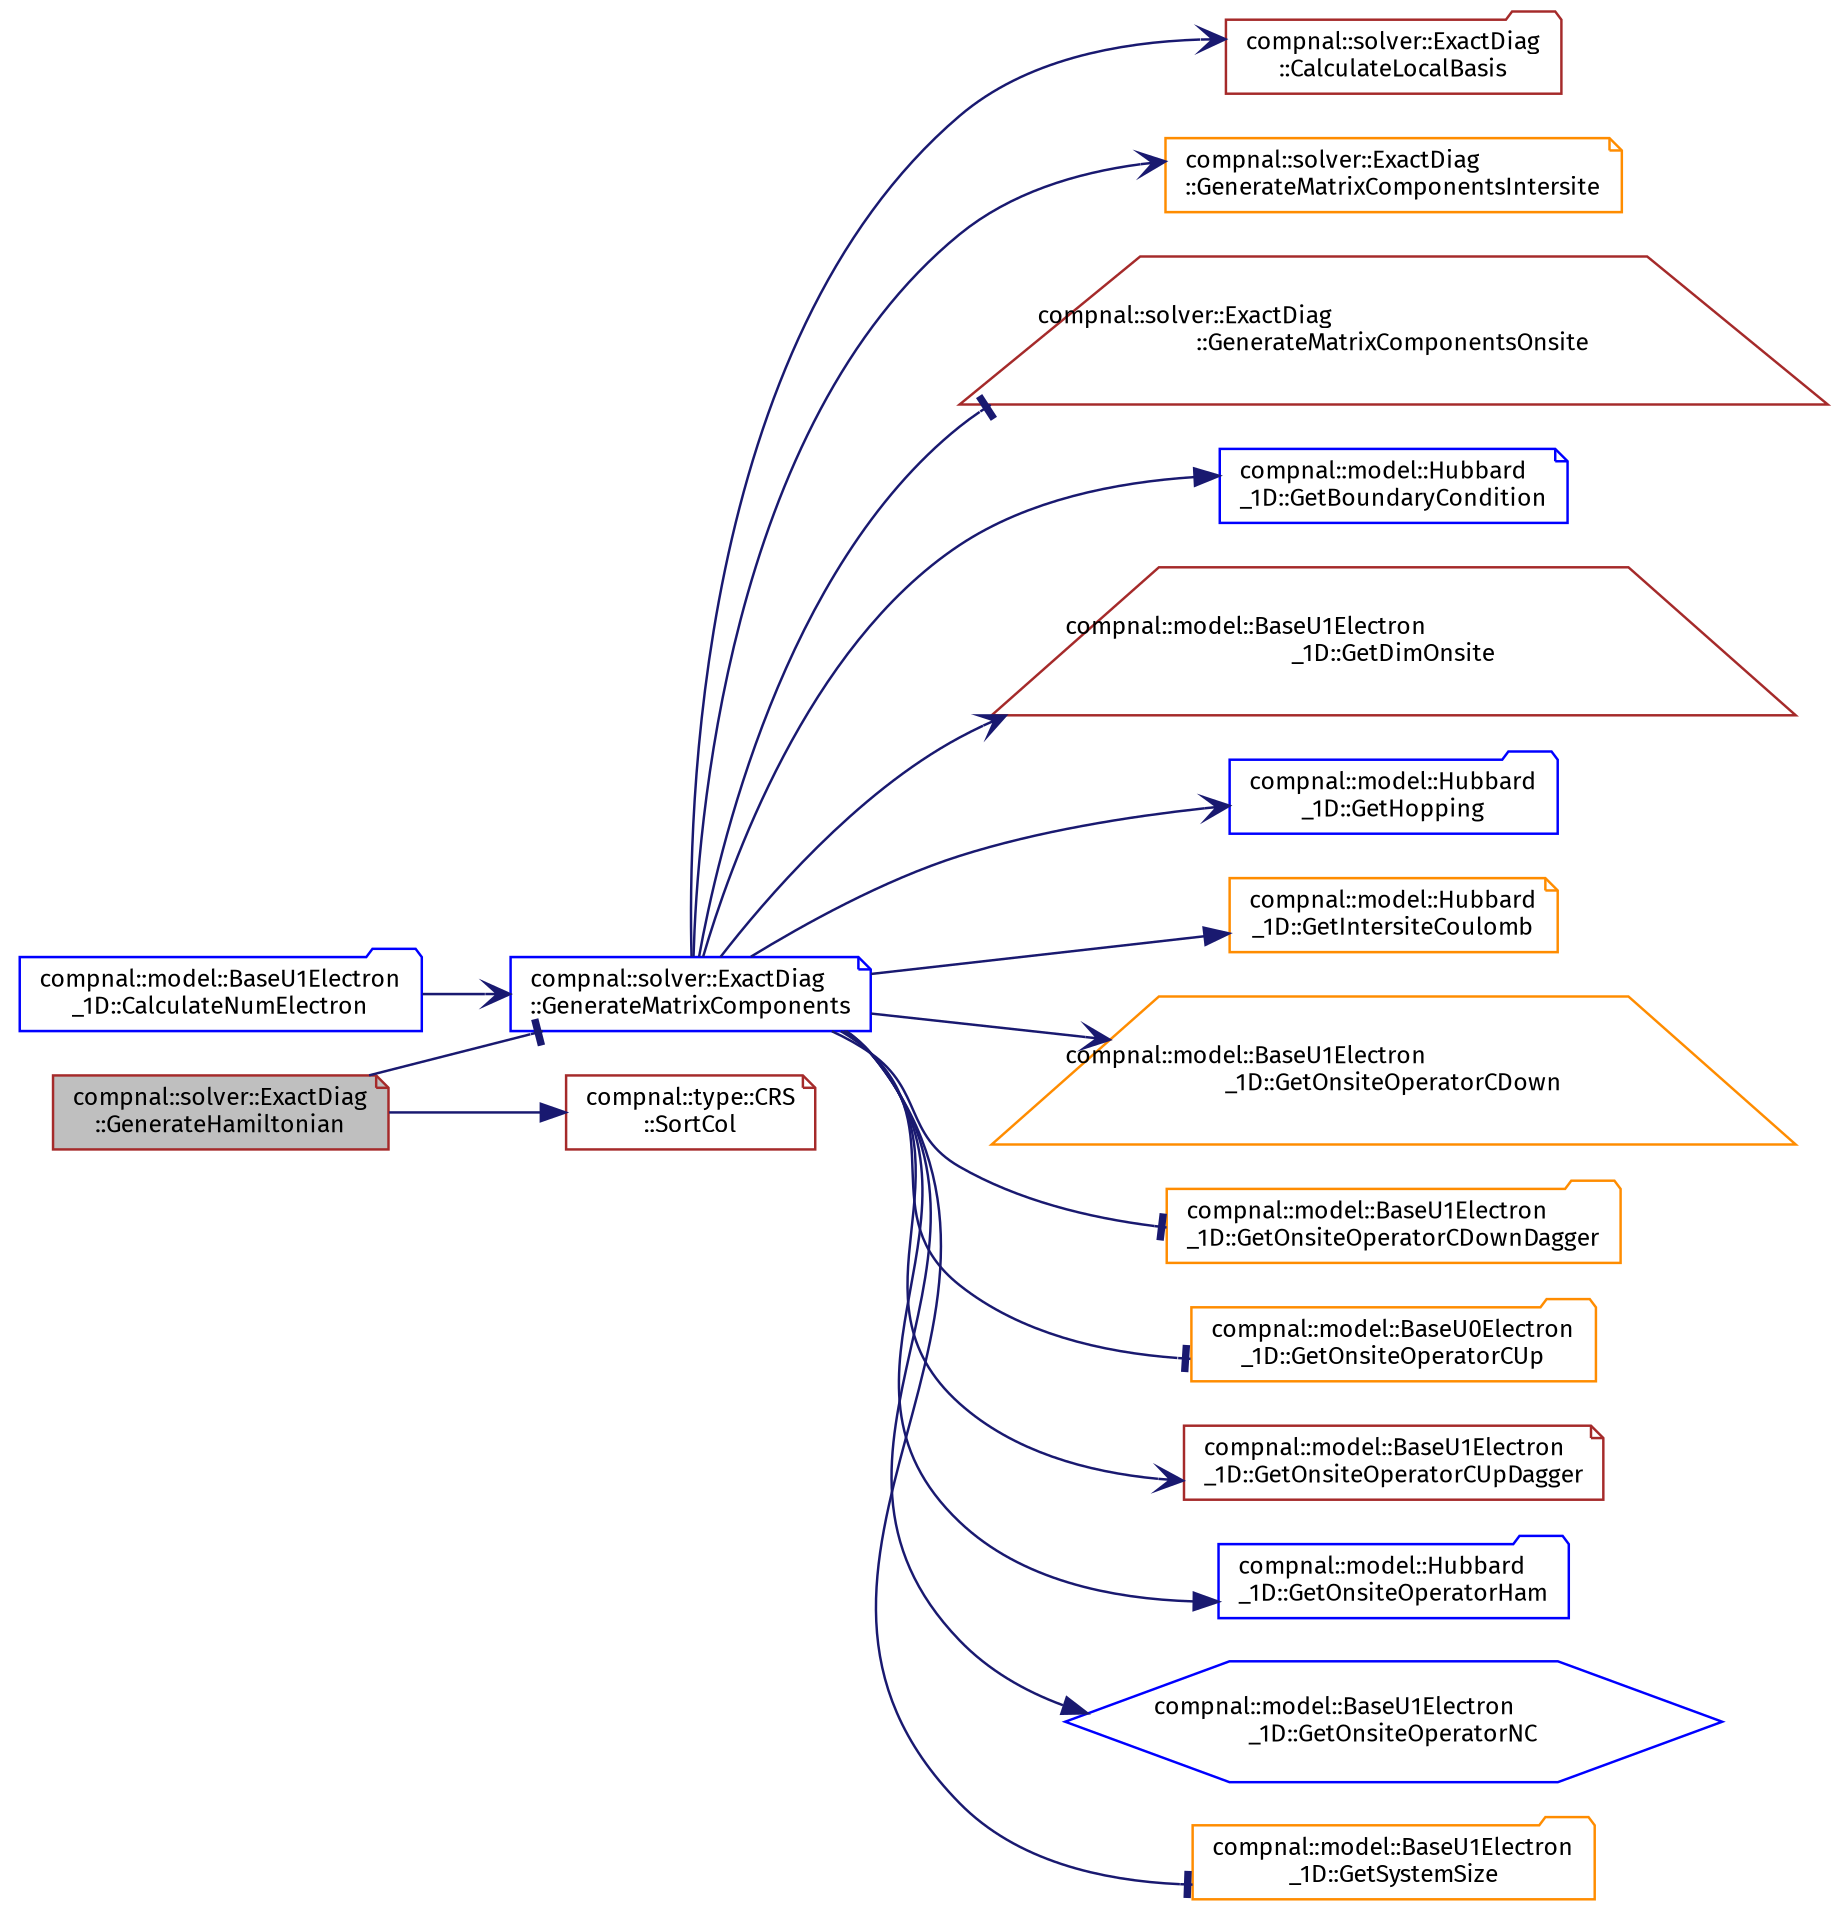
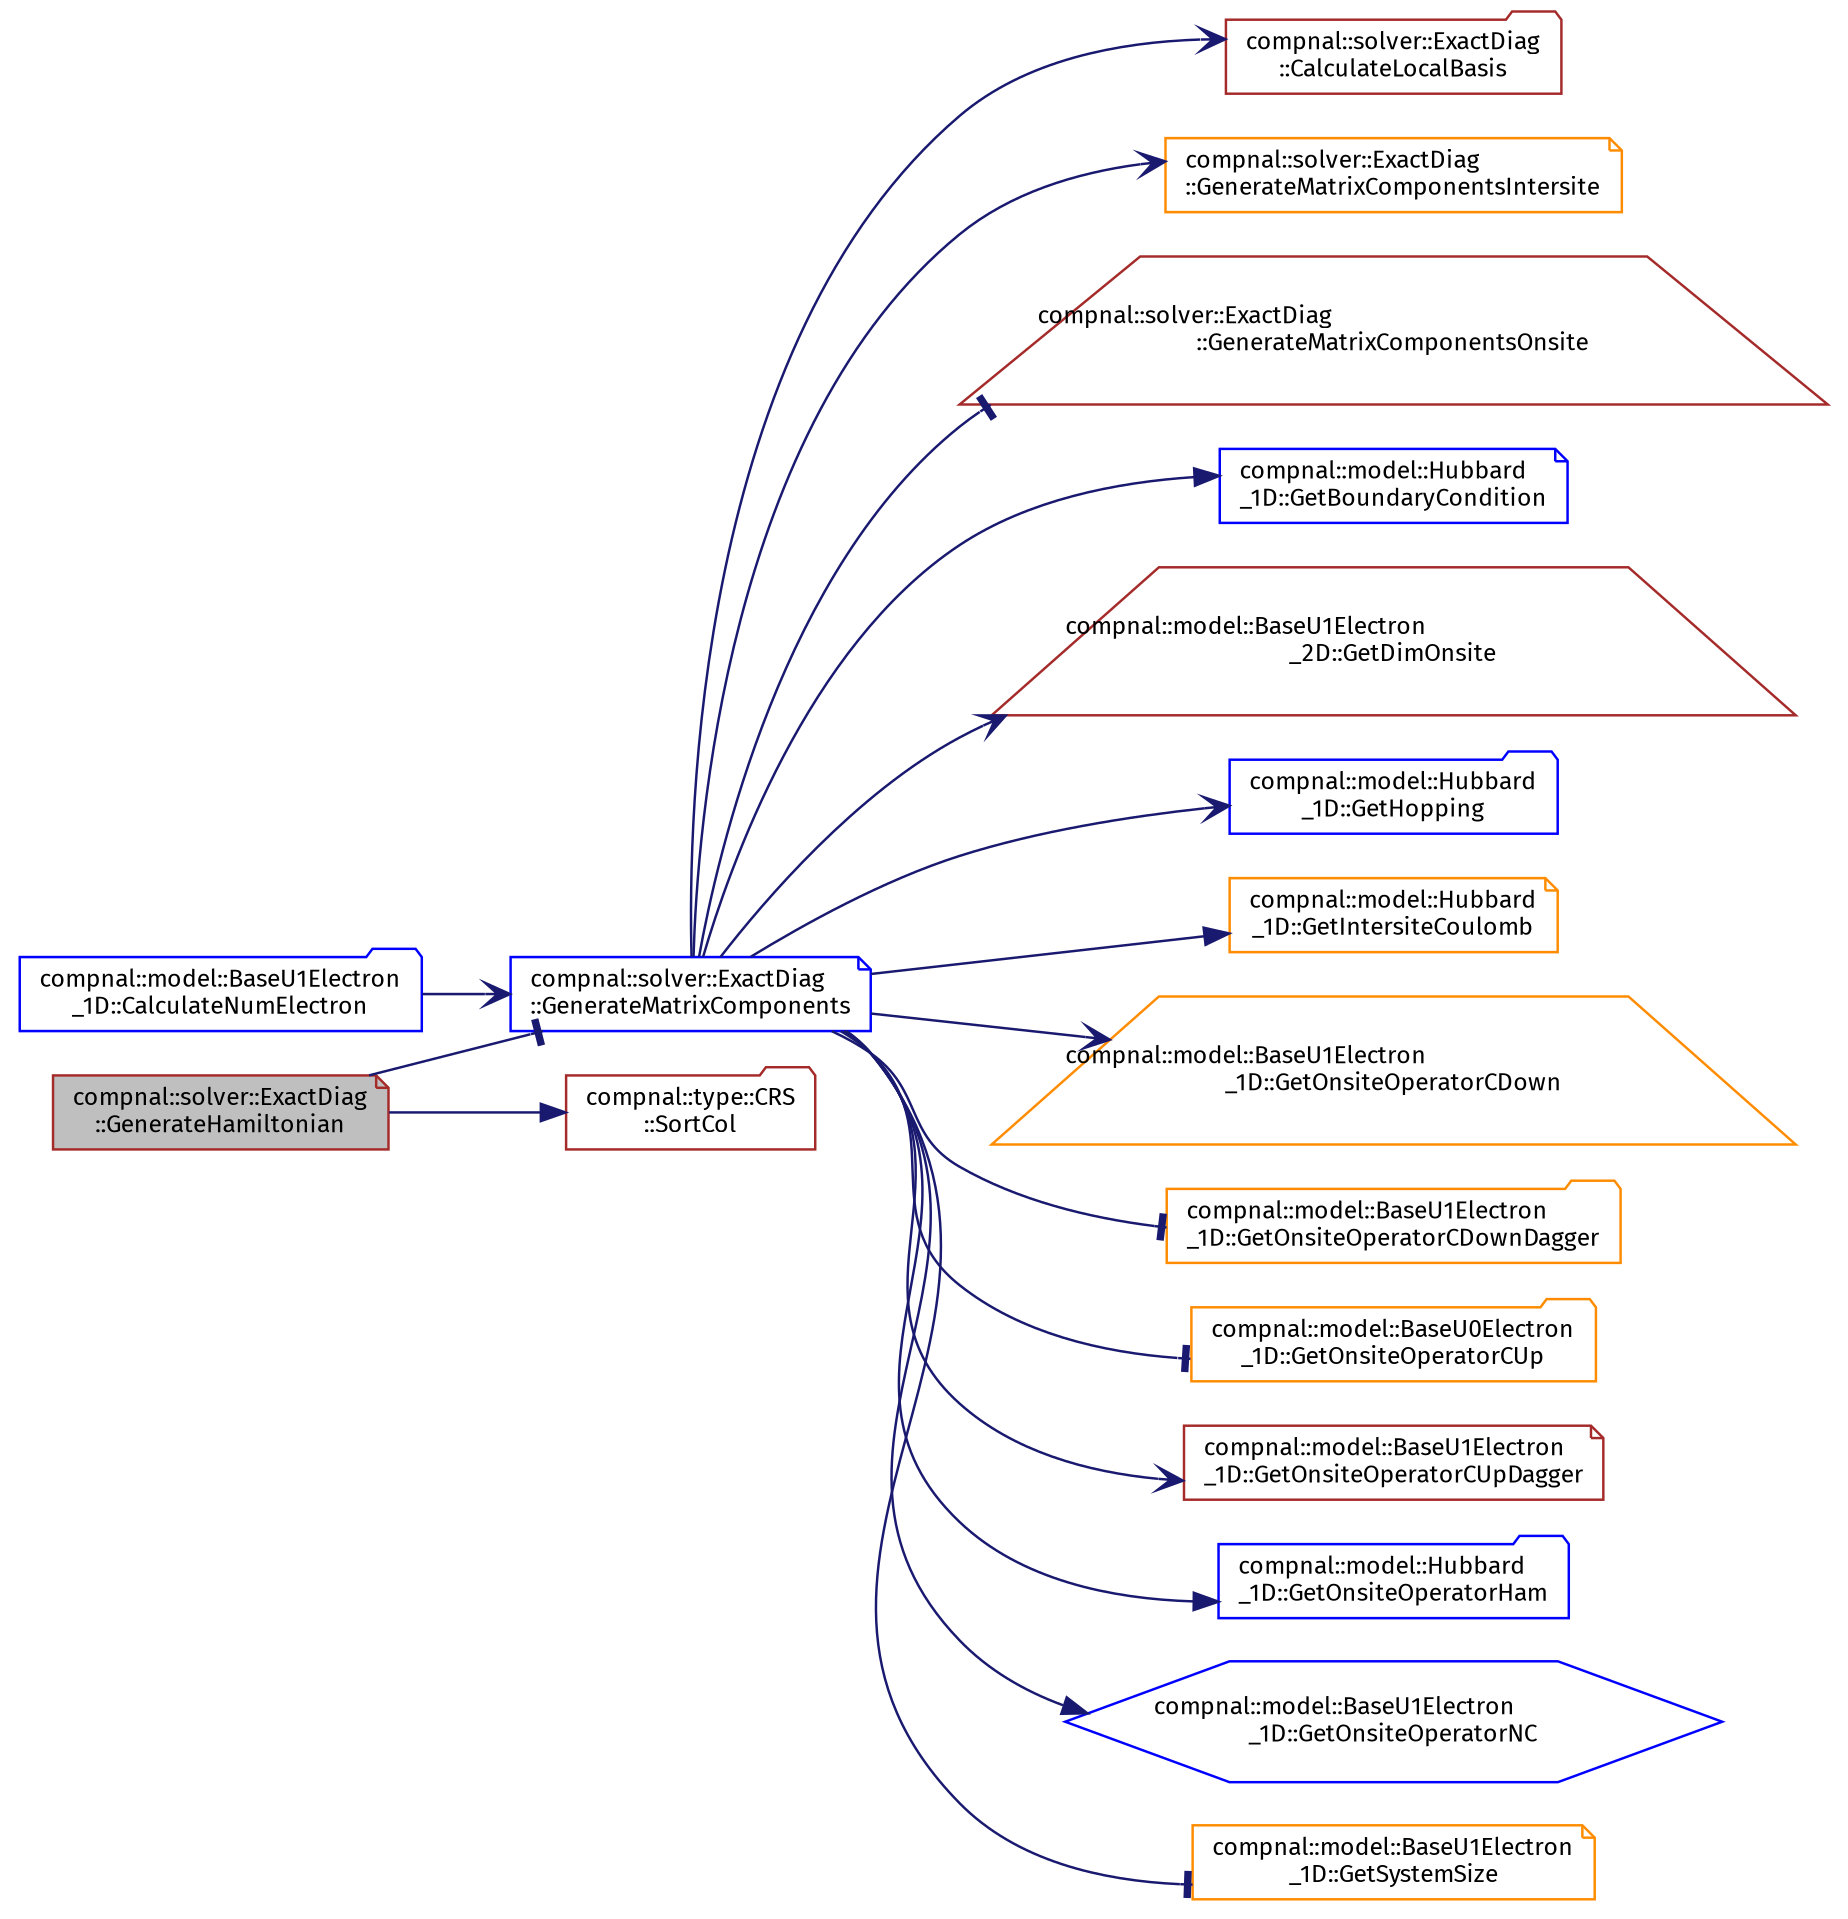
node "compnal::model::BaseU1Electron _1D::GetDimOnsite": label "compnal::model::BaseU1Electron _1D::GetDimOnsite" -> "compnal::model::BaseU1Electron _2D::GetDimOnsite"
node "compnal::type::CRS ::SortCol": shape note -> folder
node "compnal::model::BaseU1Electron _1D::GetSystemSize": shape folder -> note
